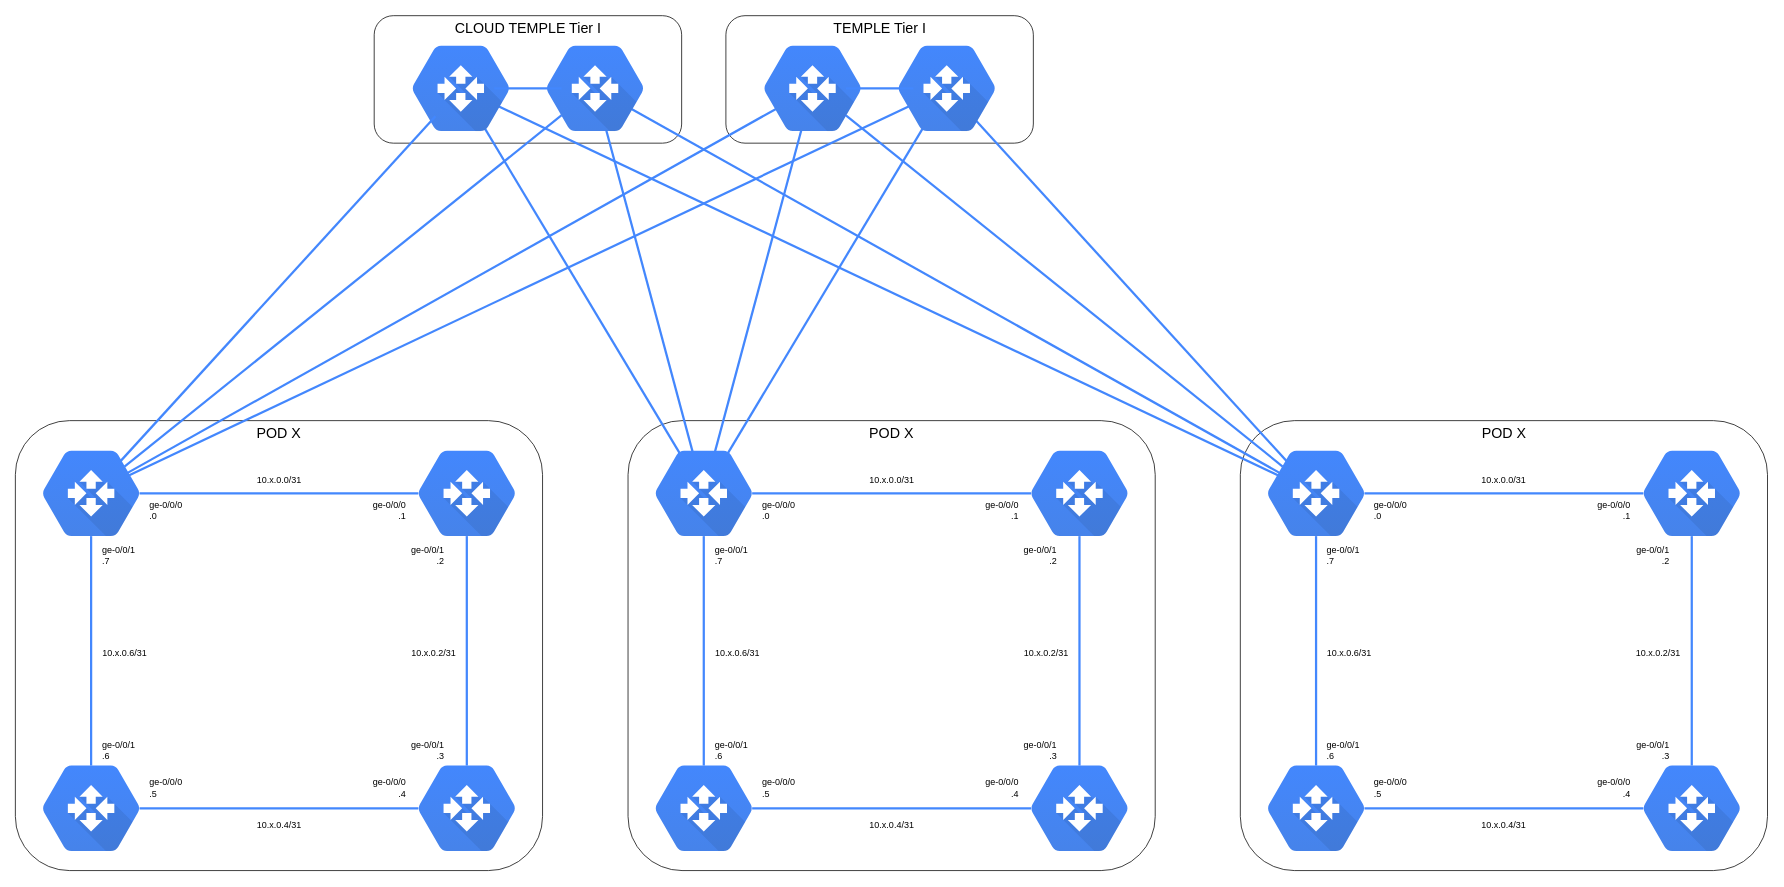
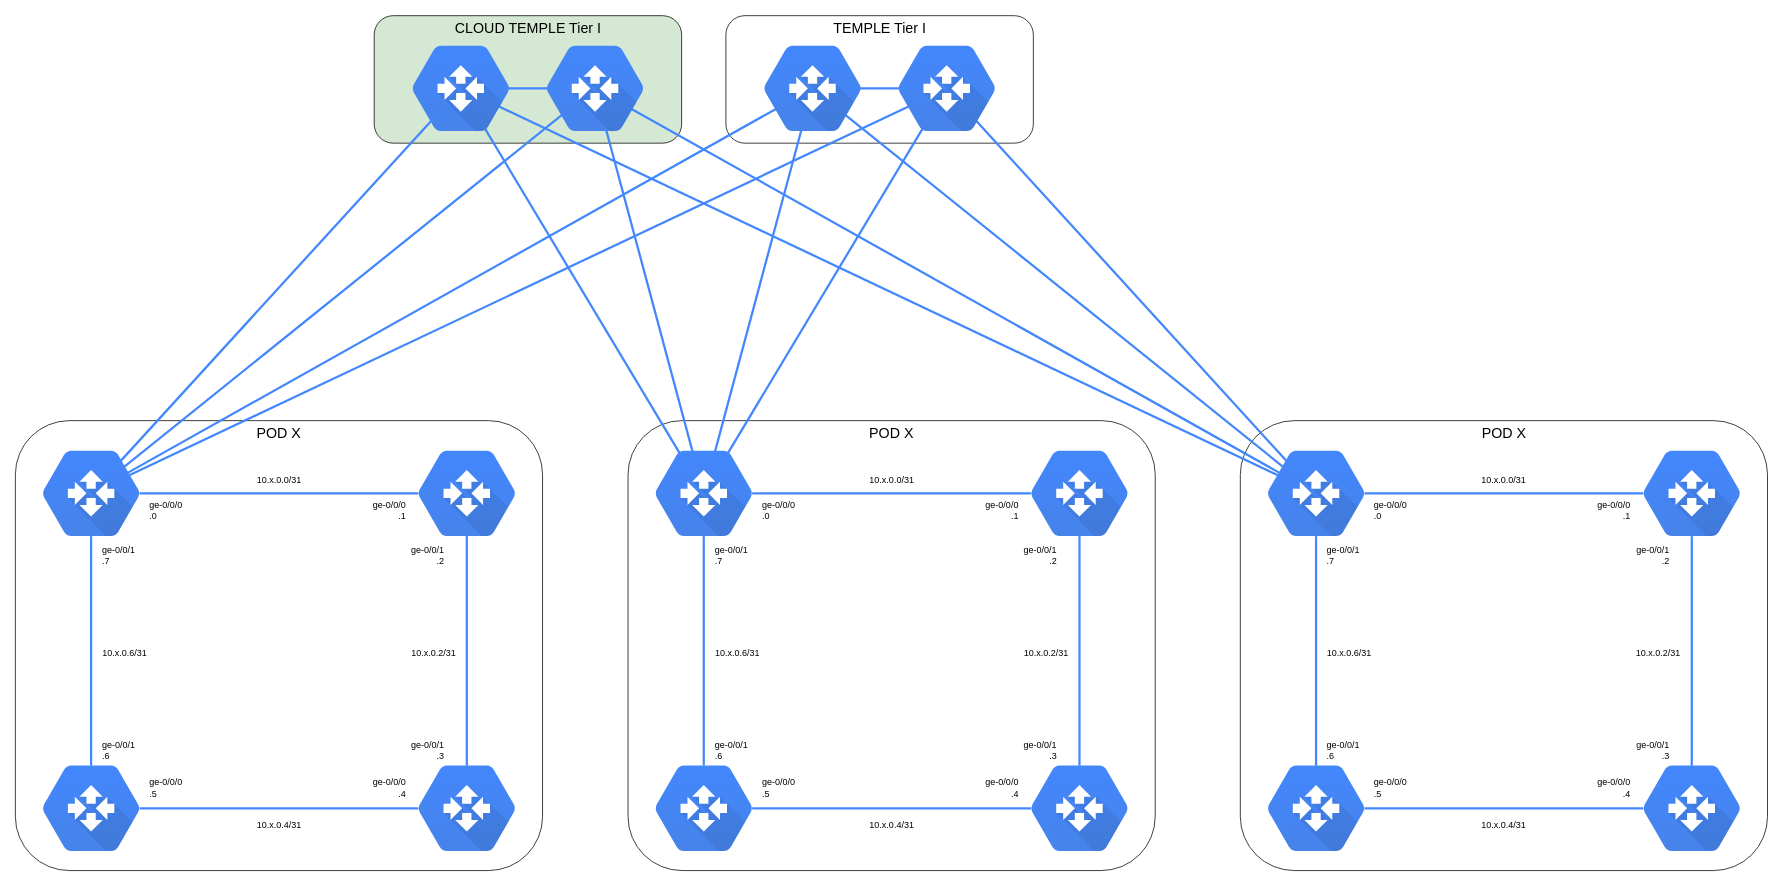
node "CLOUD TEMPLE Tier I": fillcolor #ffffff -> #d5e8d4
